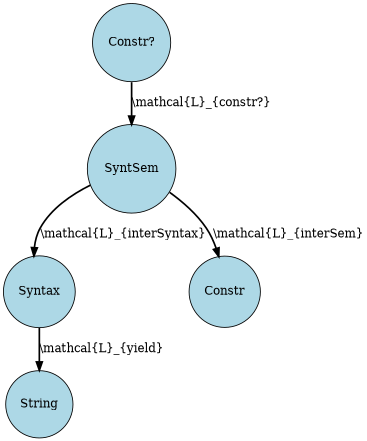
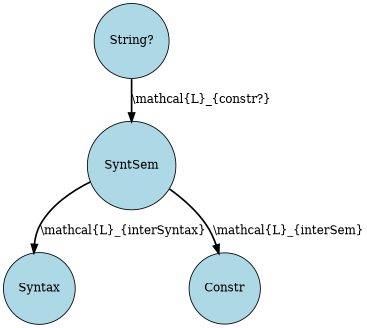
node "Constr?": label "Constr?" -> "String?"
node "String": removed
